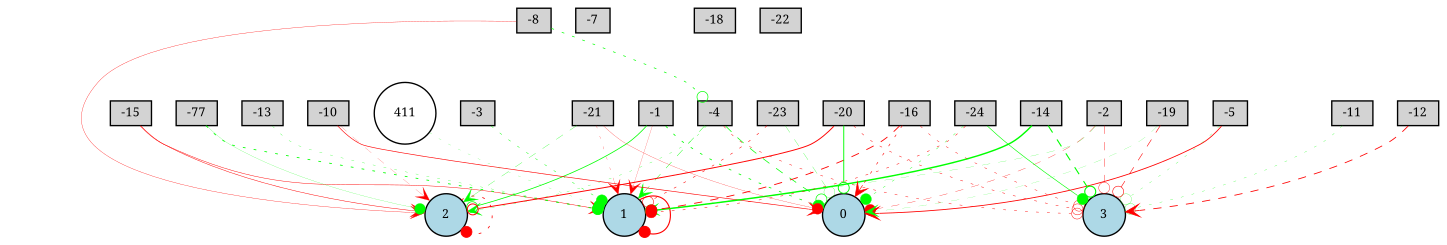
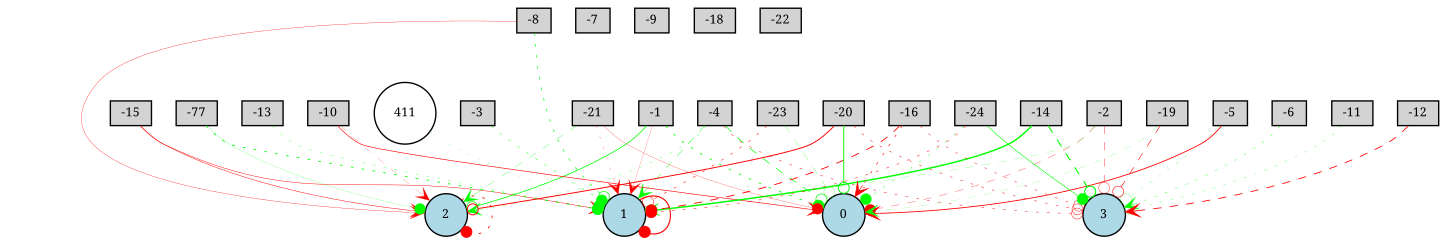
node "-9": added
edge "-8" -> "-4": now "-8" -> "1"
node "-6": added
